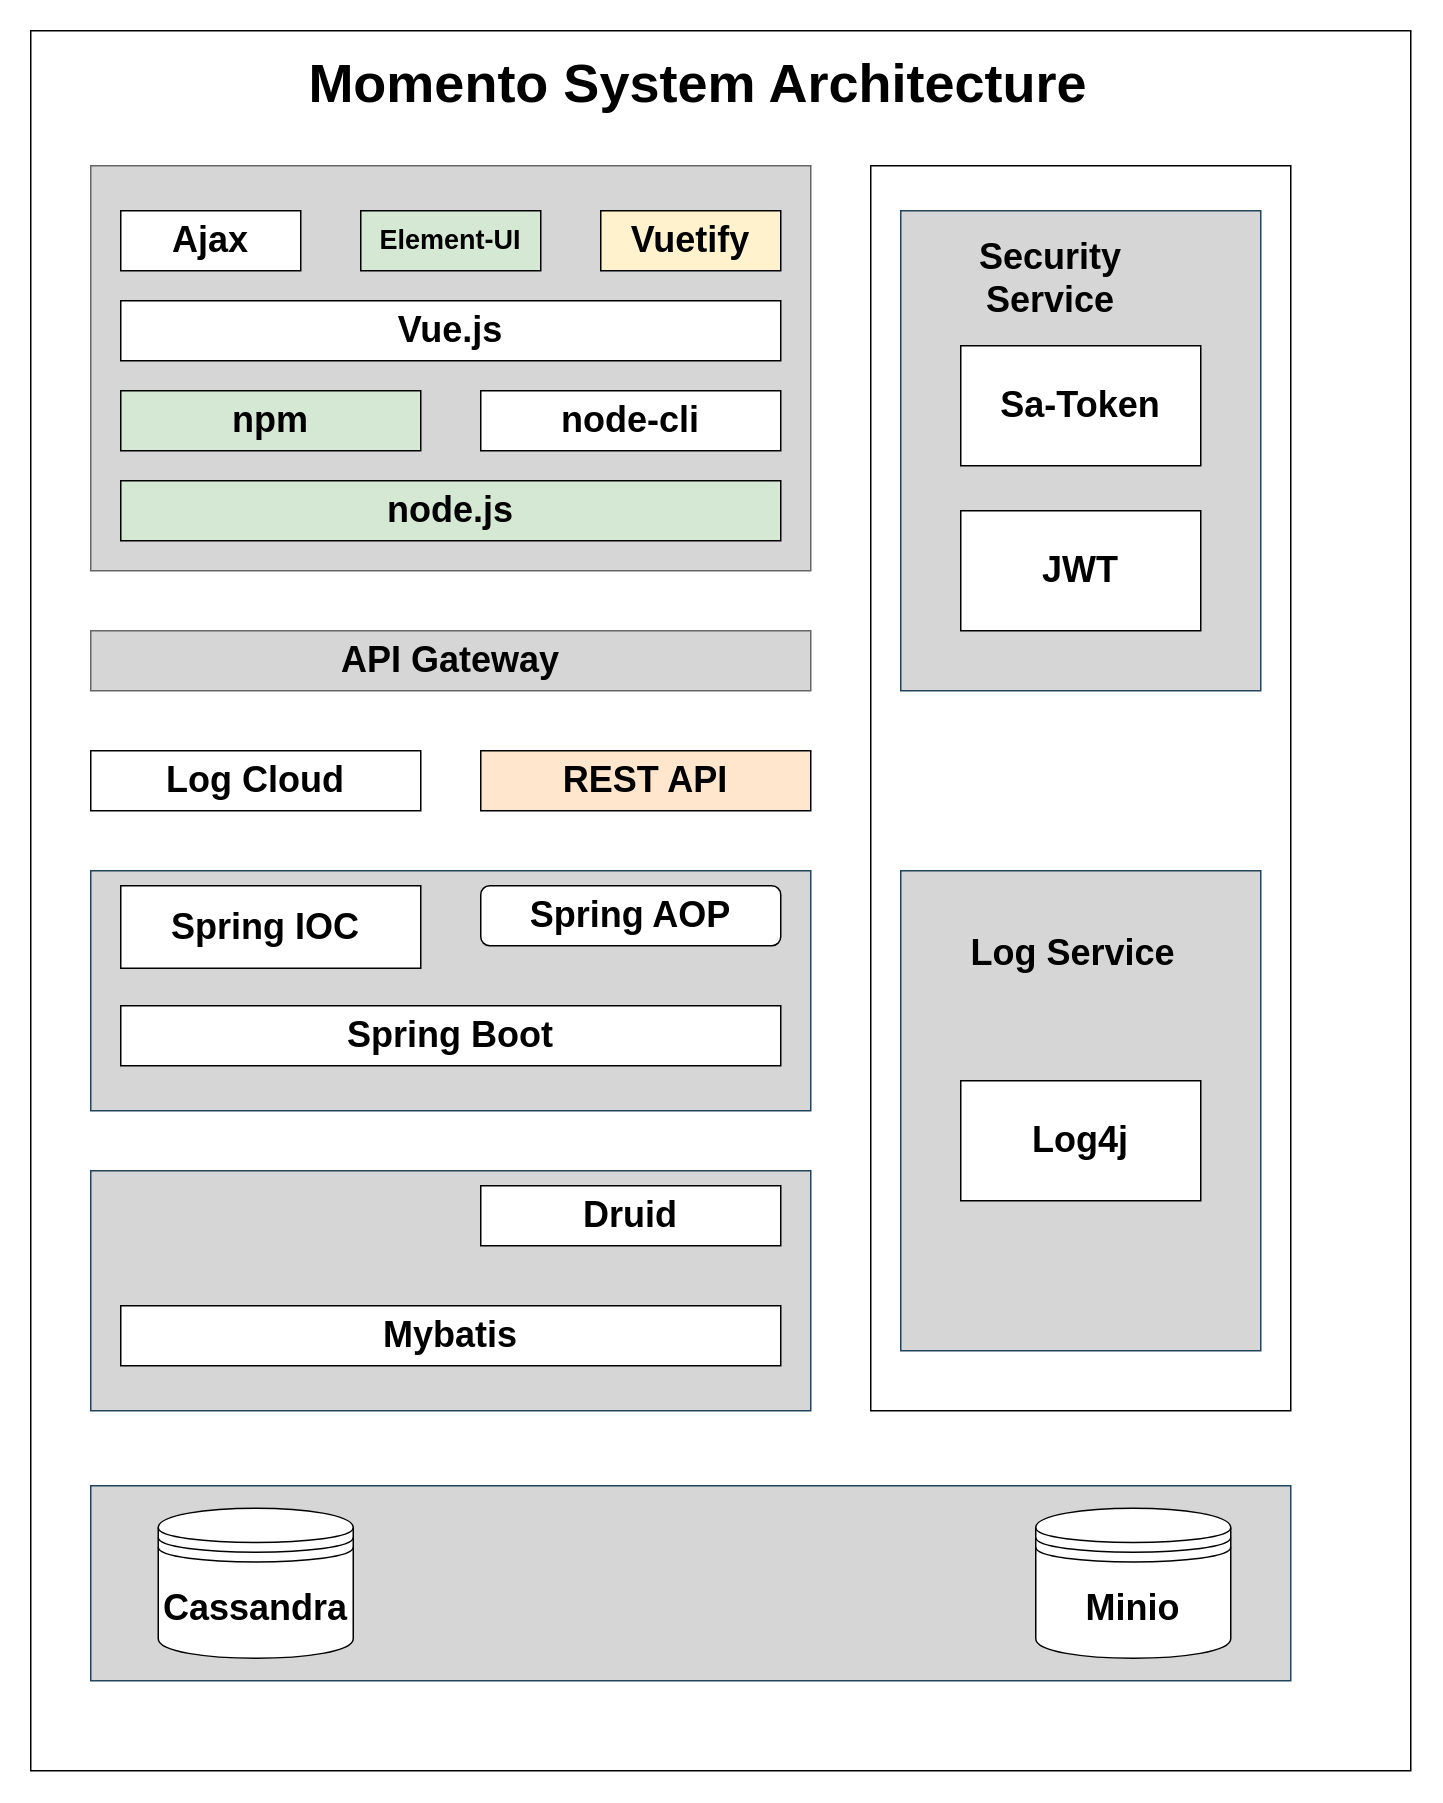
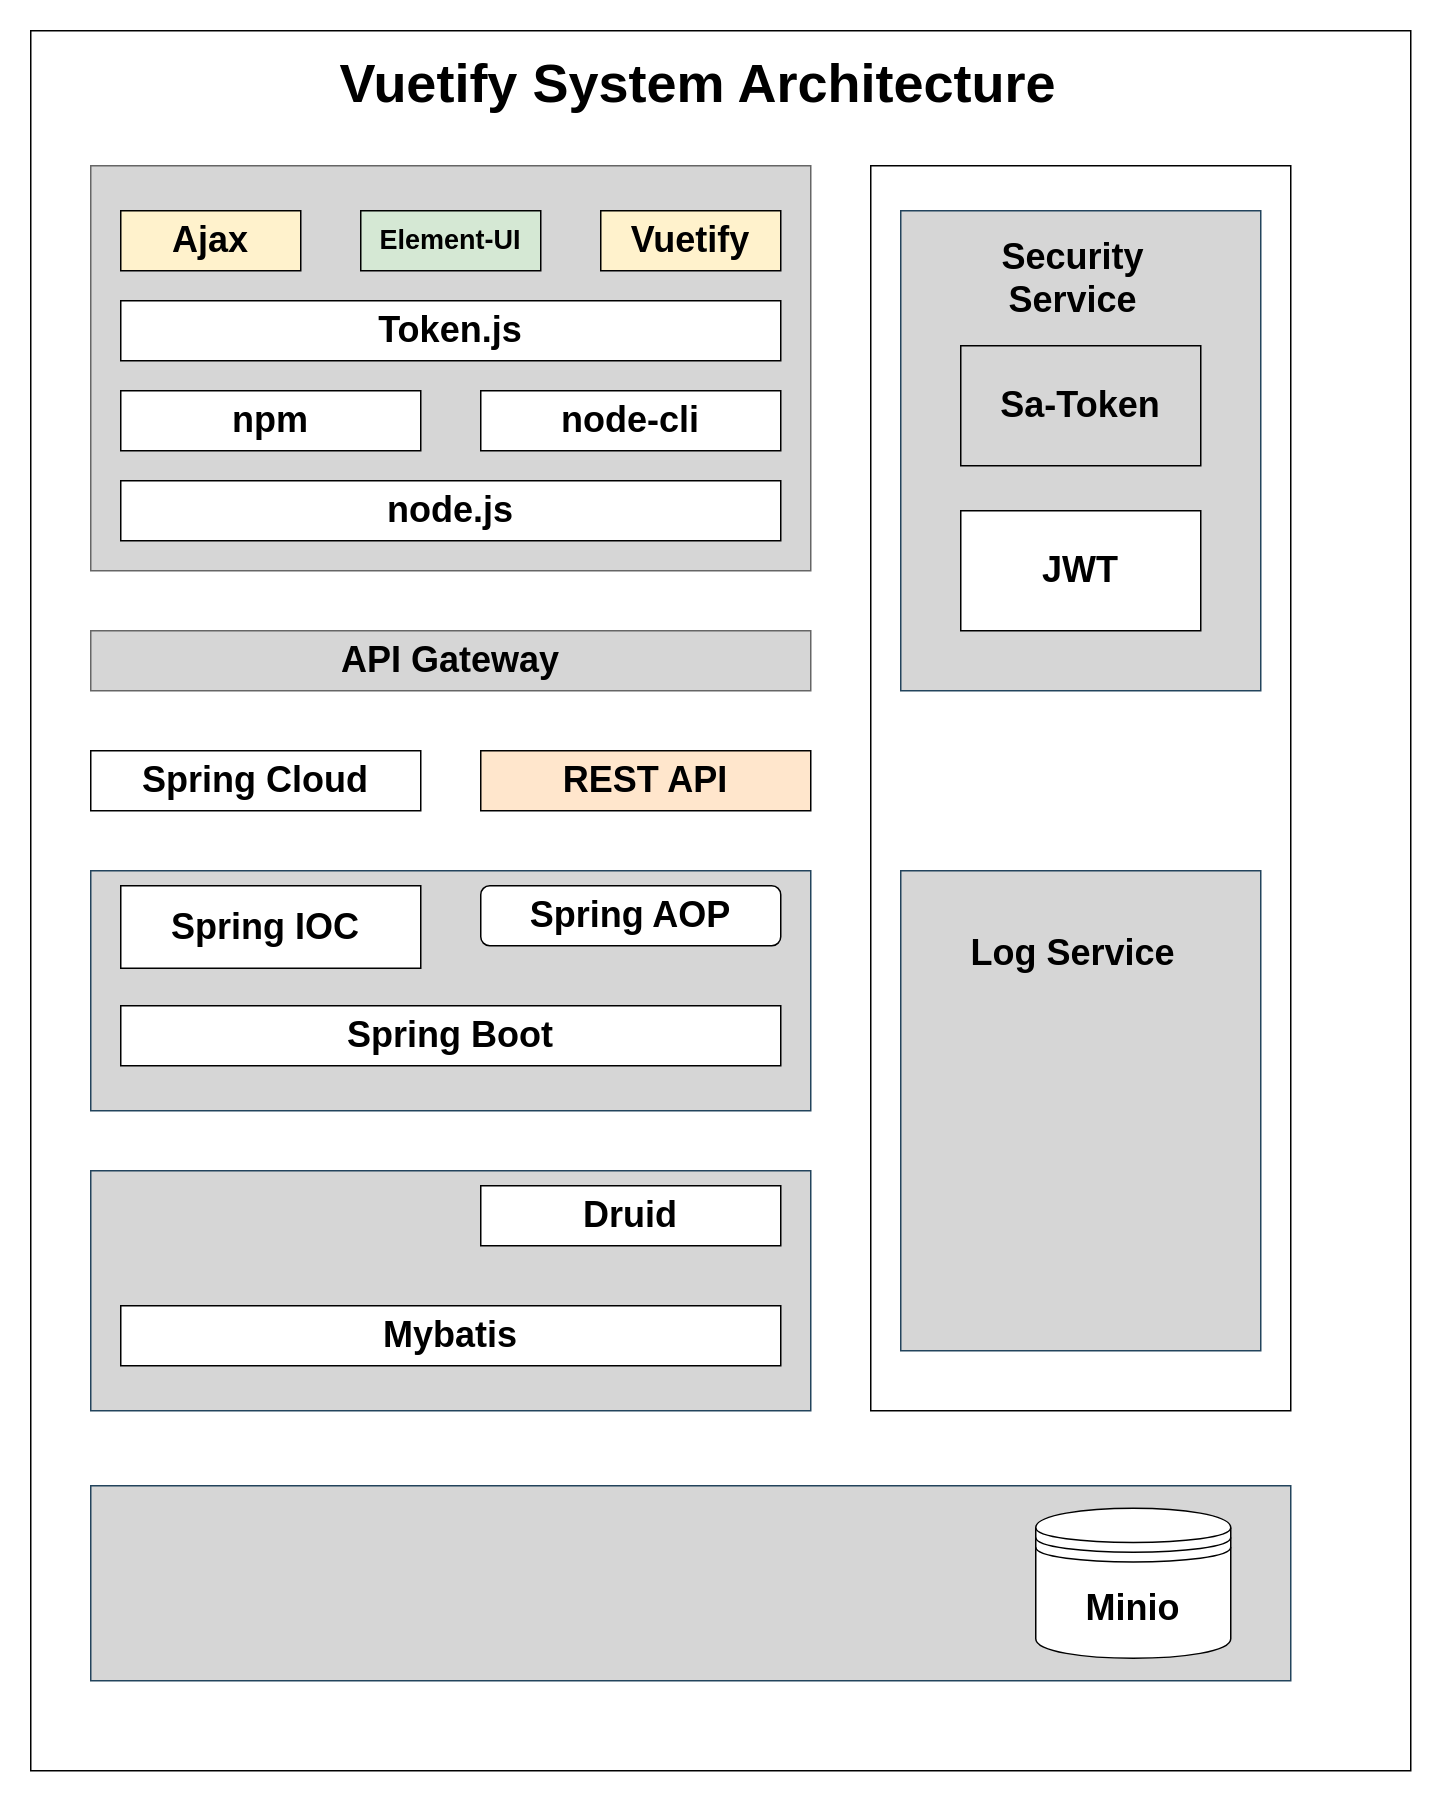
node "Momento System Architecture": label "Momento System Architecture" -> "Vuetify System Architecture"
node "Ajax": fillcolor #ffffff -> #fff2cc
node "Security Service": moved (1051, 278) -> (1073, 278)
node "Vue.js": label "Vue.js" -> "Token.js"
node "Sa-Token": fillcolor #ffffff -> #d6d6d6
node "npm": fillcolor #d5e8d4 -> #ffffff
node "node.js": fillcolor #d5e8d4 -> #ffffff
node "Log Cloud": label "Log Cloud" -> "Spring Cloud"
node "Log4j": removed
node "Cassandra": removed
